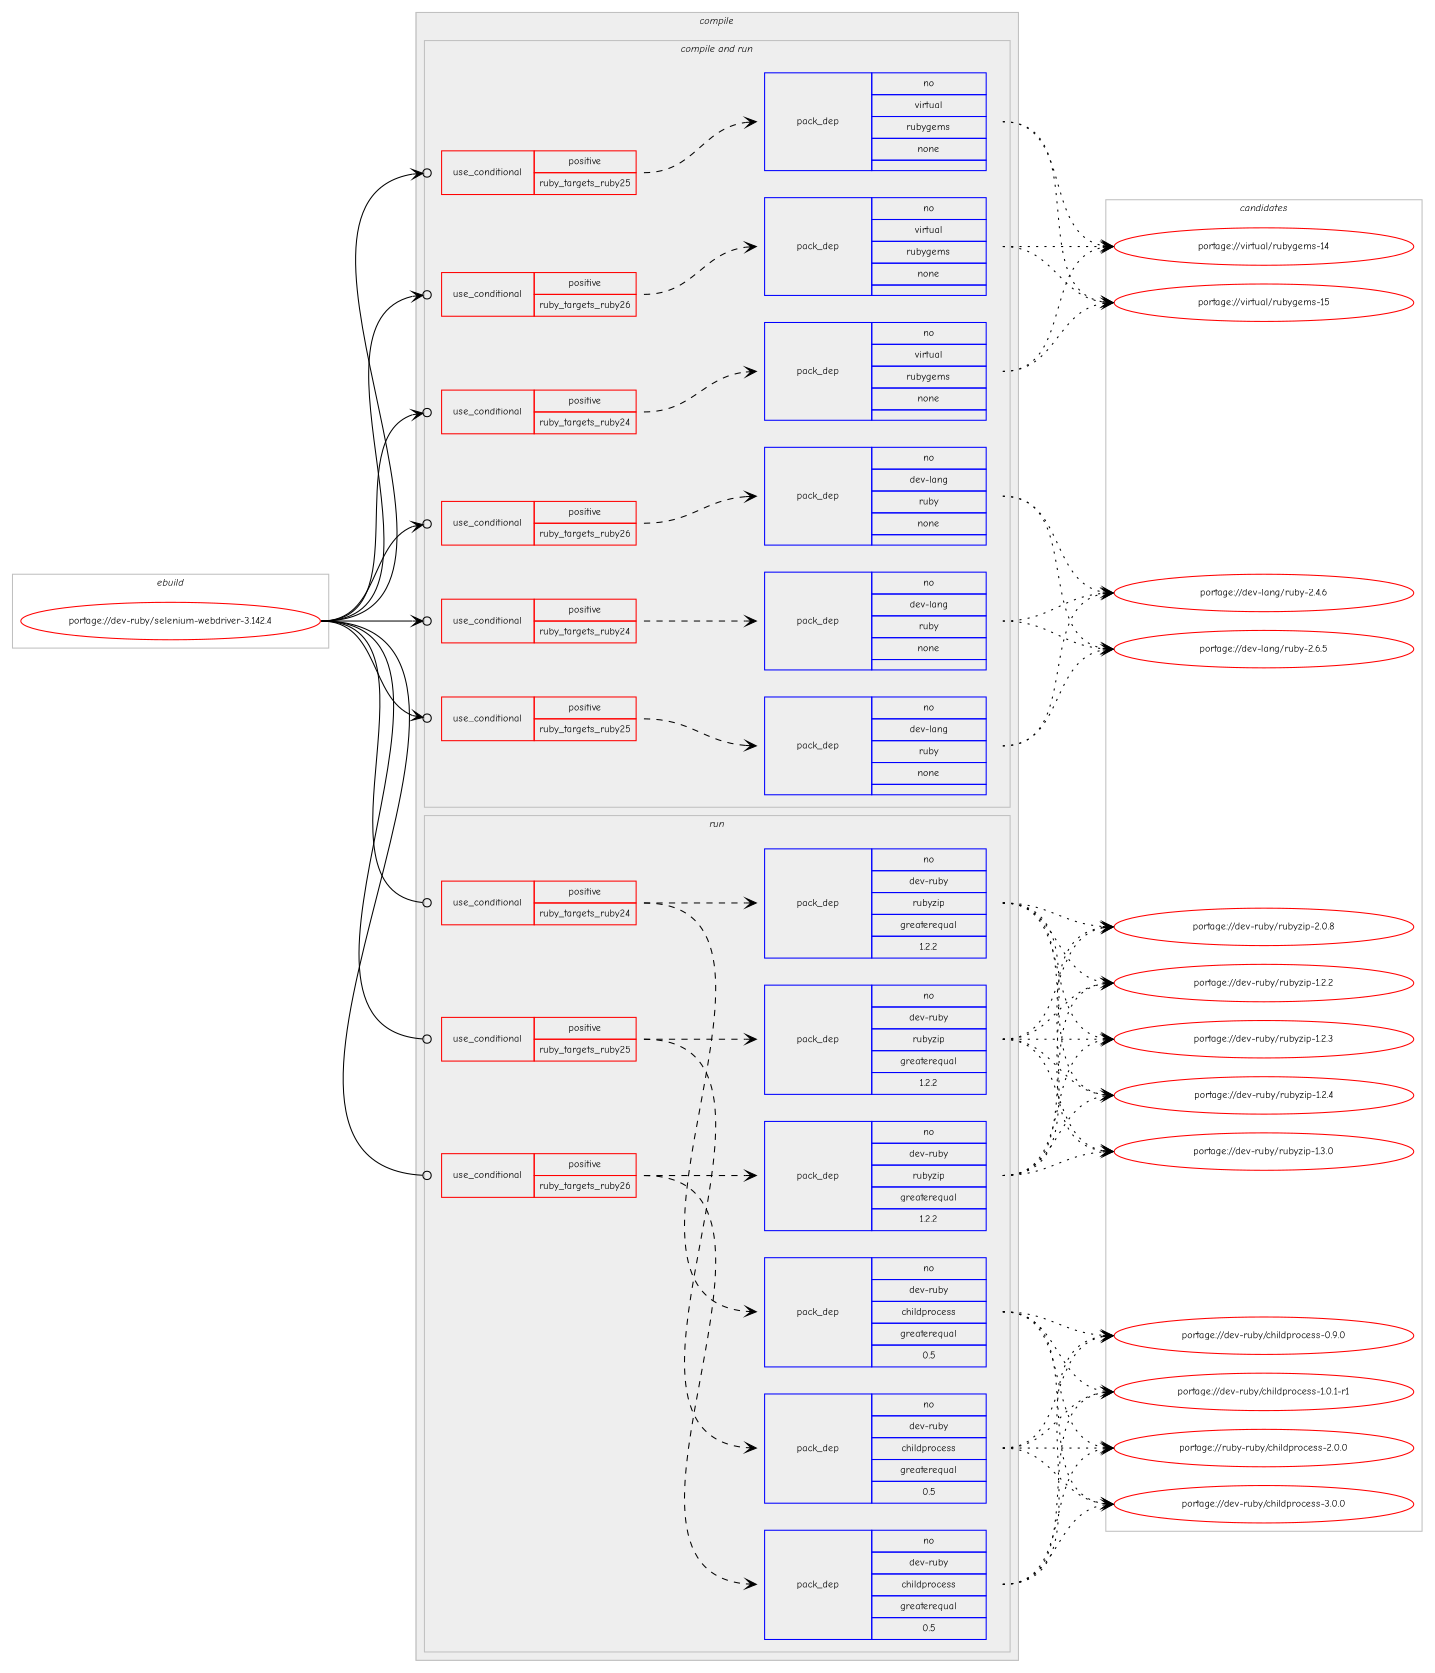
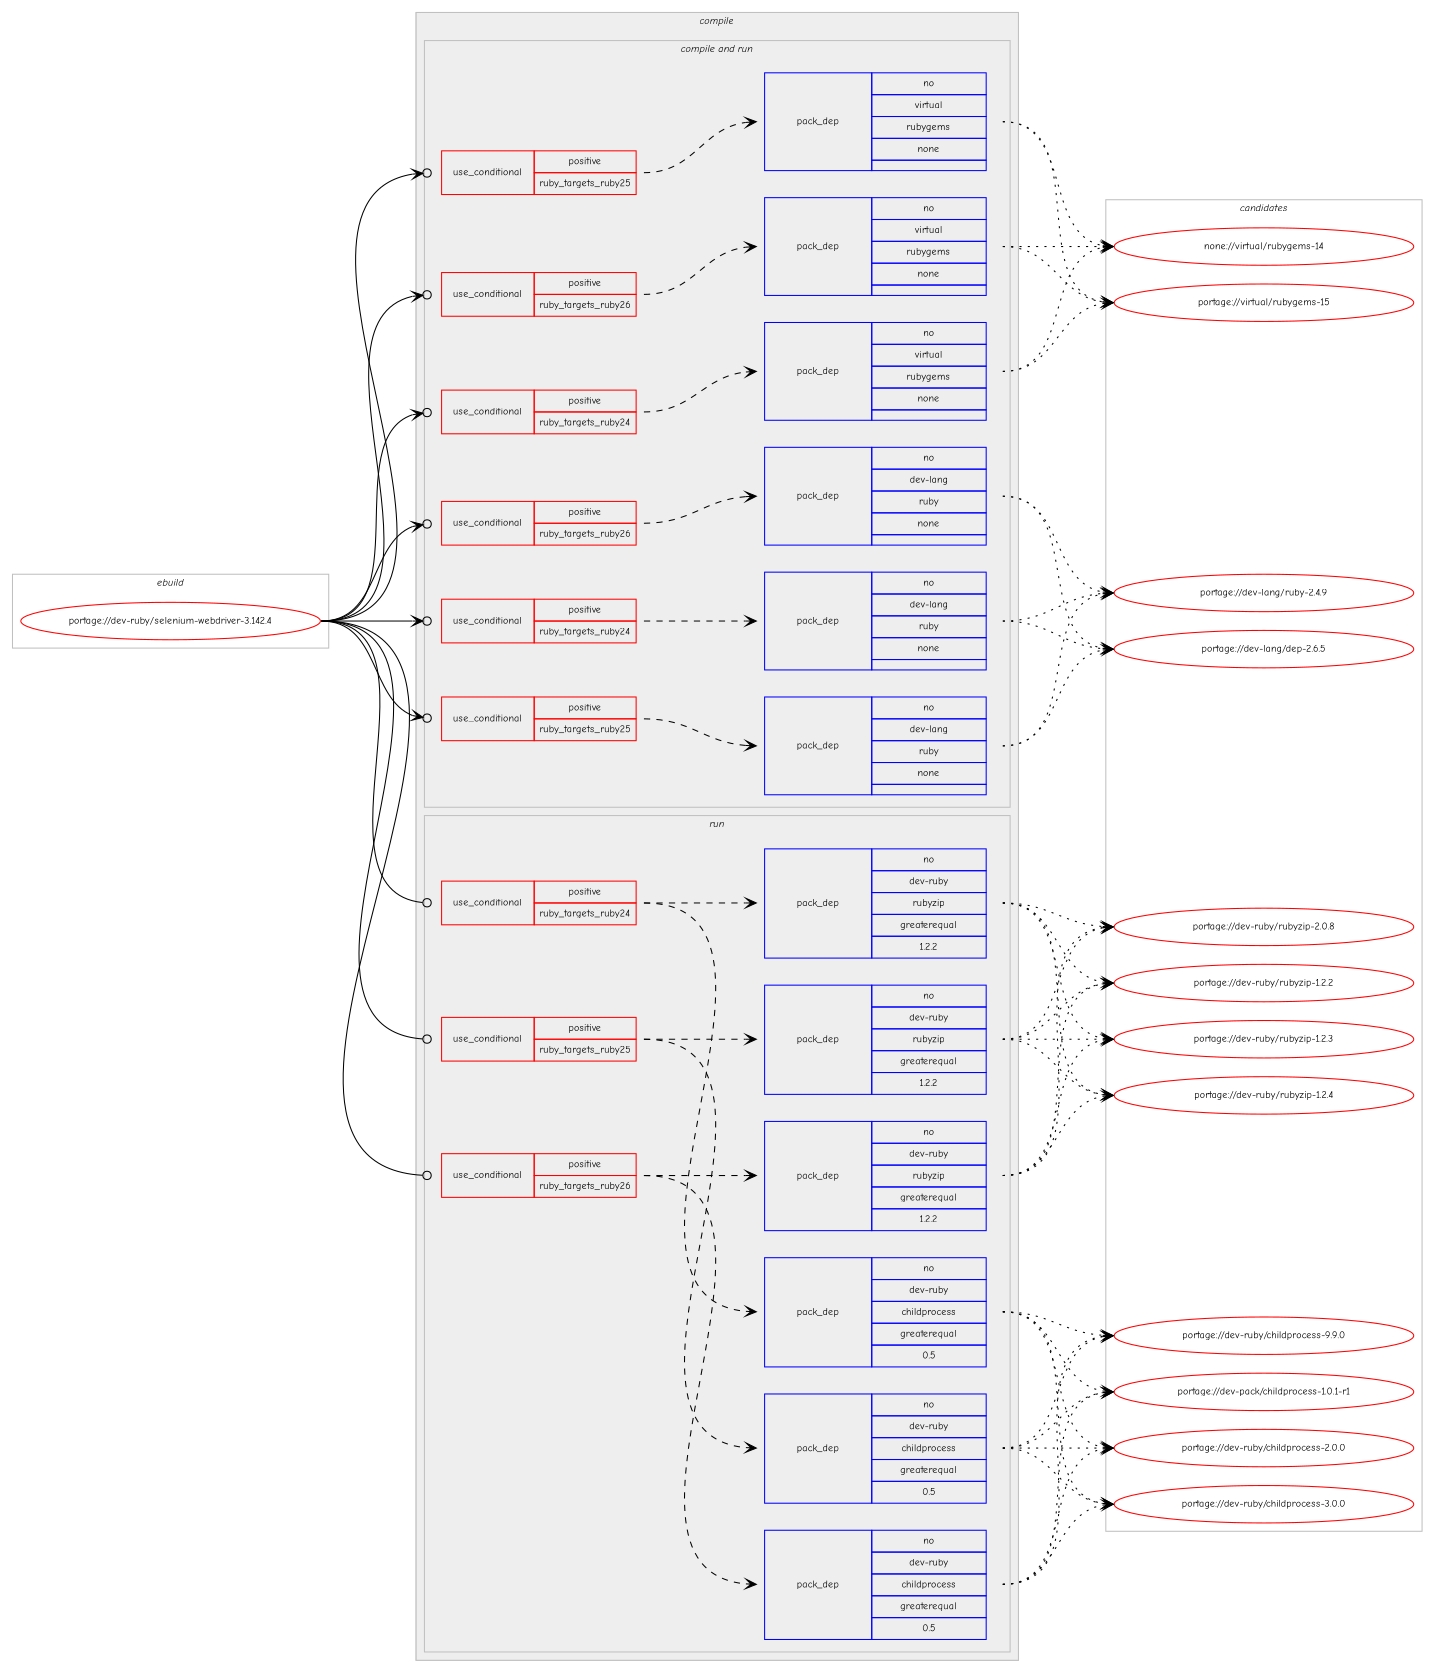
node "portage://virtual/rubygems-14": label "portage://virtual/rubygems-14" -> "none://virtual/rubygems-14"
node "portage://dev-lang/ruby-2.4.6": label "portage://dev-lang/ruby-2.4.6" -> "portage://dev-lang/ruby-2.4.9"
node "portage://dev-lang/ruby-2.6.5": label "portage://dev-lang/ruby-2.6.5" -> "portage://dev-lang/dep-2.6.5"
node "portage://dev-ruby/rubyzip-1.3.0": removed
node "portage://dev-ruby/childprocess-0.9.0": label "portage://dev-ruby/childprocess-0.9.0" -> "portage://dev-ruby/childprocess-9.9.0"
node "portage://dev-ruby/childprocess-1.0.1-r1": label "portage://dev-ruby/childprocess-1.0.1-r1" -> "portage://dev-pack/childprocess-1.0.1-r1"
node "portage://ruby-ruby/childprocess-2.0.0": label "portage://ruby-ruby/childprocess-2.0.0" -> "portage://dev-ruby/childprocess-2.0.0"
